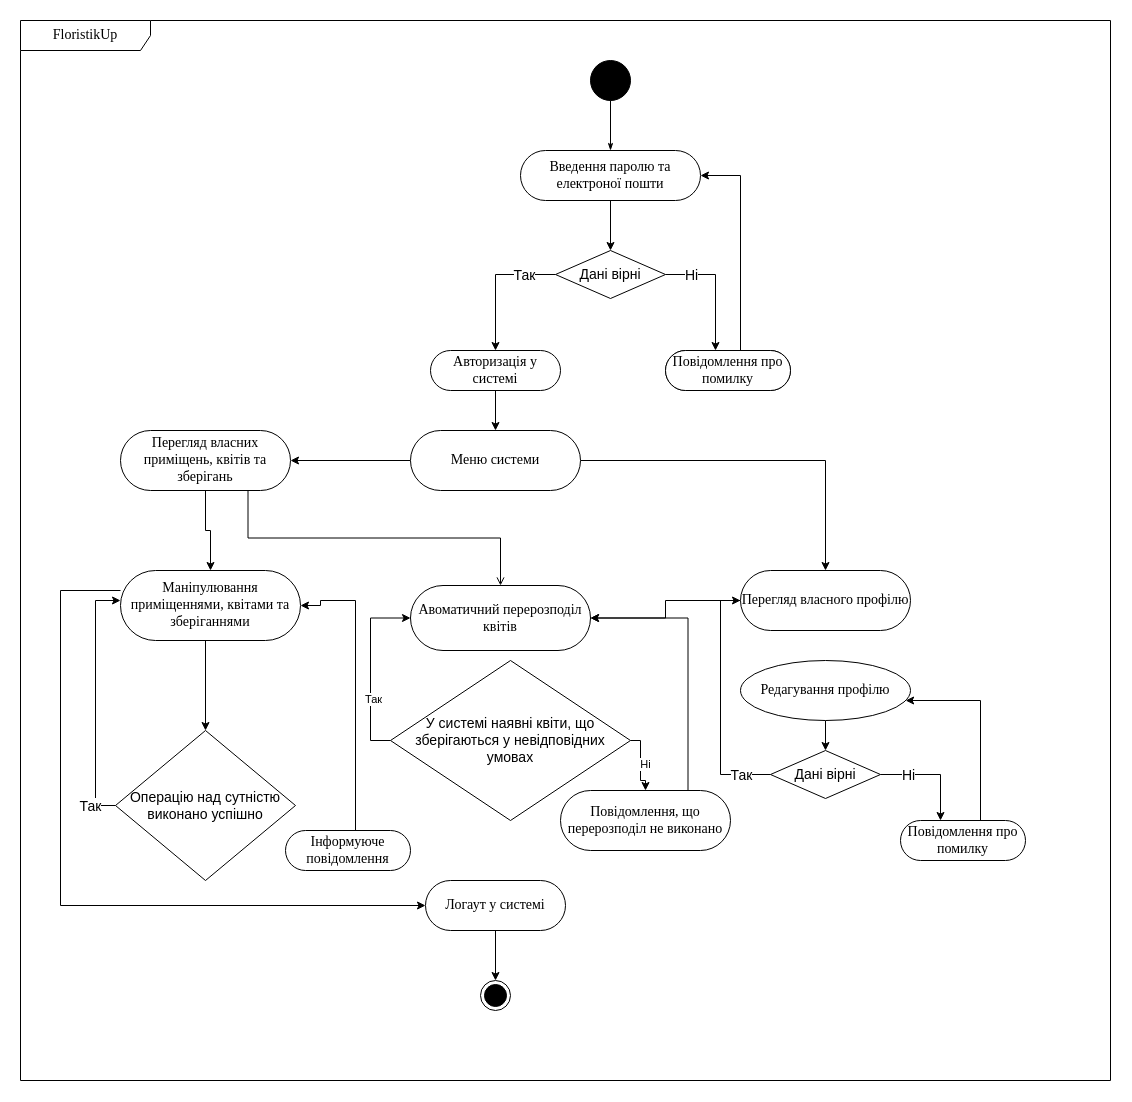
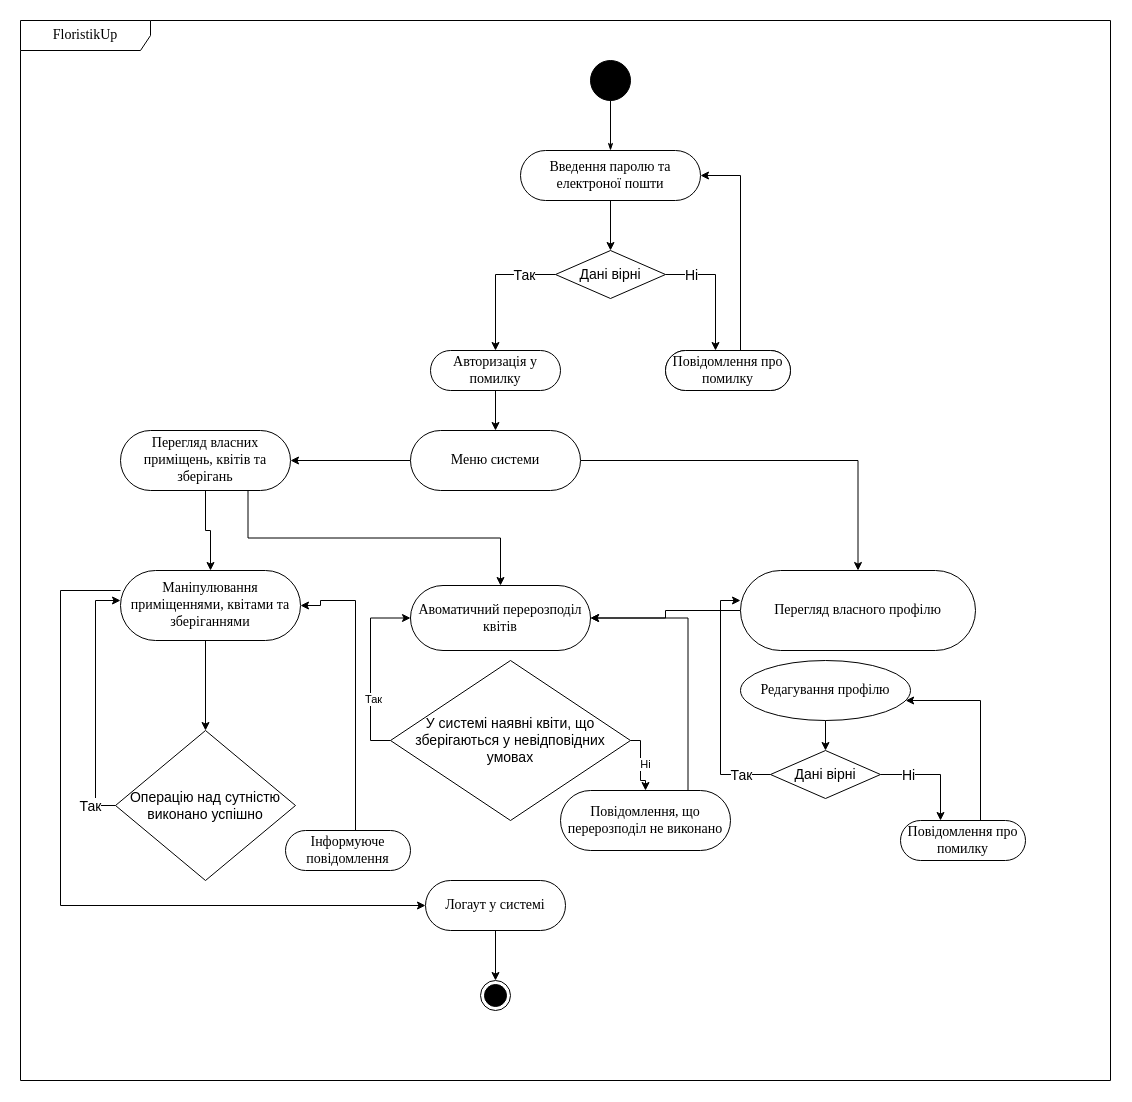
node "Авторизація у системі": label "Авторизація у системі" -> "Авторизація у помилку"
edge "Перегляд власних приміщень, квітів та зберігань" -> "Авоматичний перерозподіл квітів": arrowhead open -> classic
node "Перегляд власного профілю": size 170x60 -> 235x80
